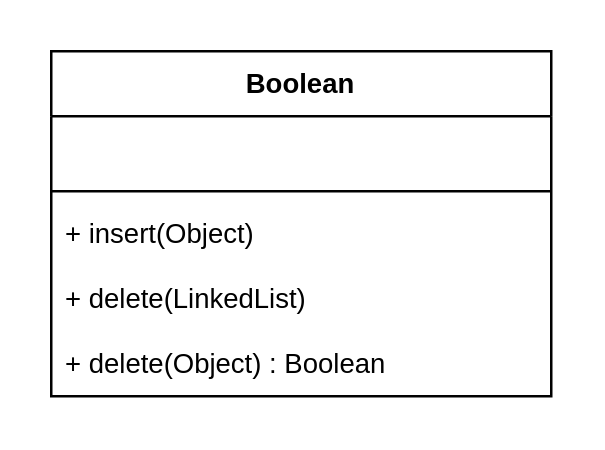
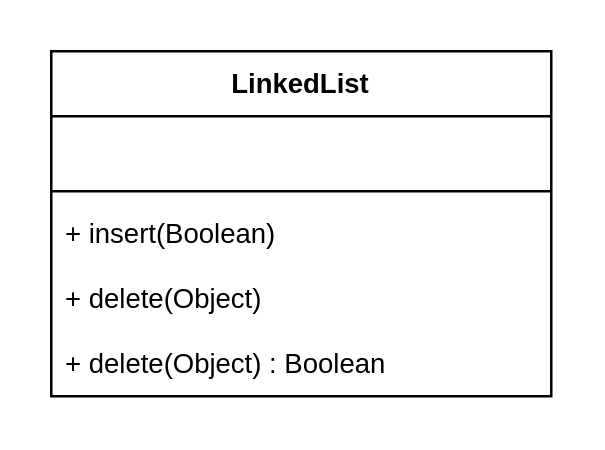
node "Boolean": label "Boolean" -> "LinkedList"
node "+ insert(Object)": label "+ insert(Object)" -> "+ insert(Boolean)"
node "+ delete(LinkedList)": label "+ delete(LinkedList)" -> "+ delete(Object)"
